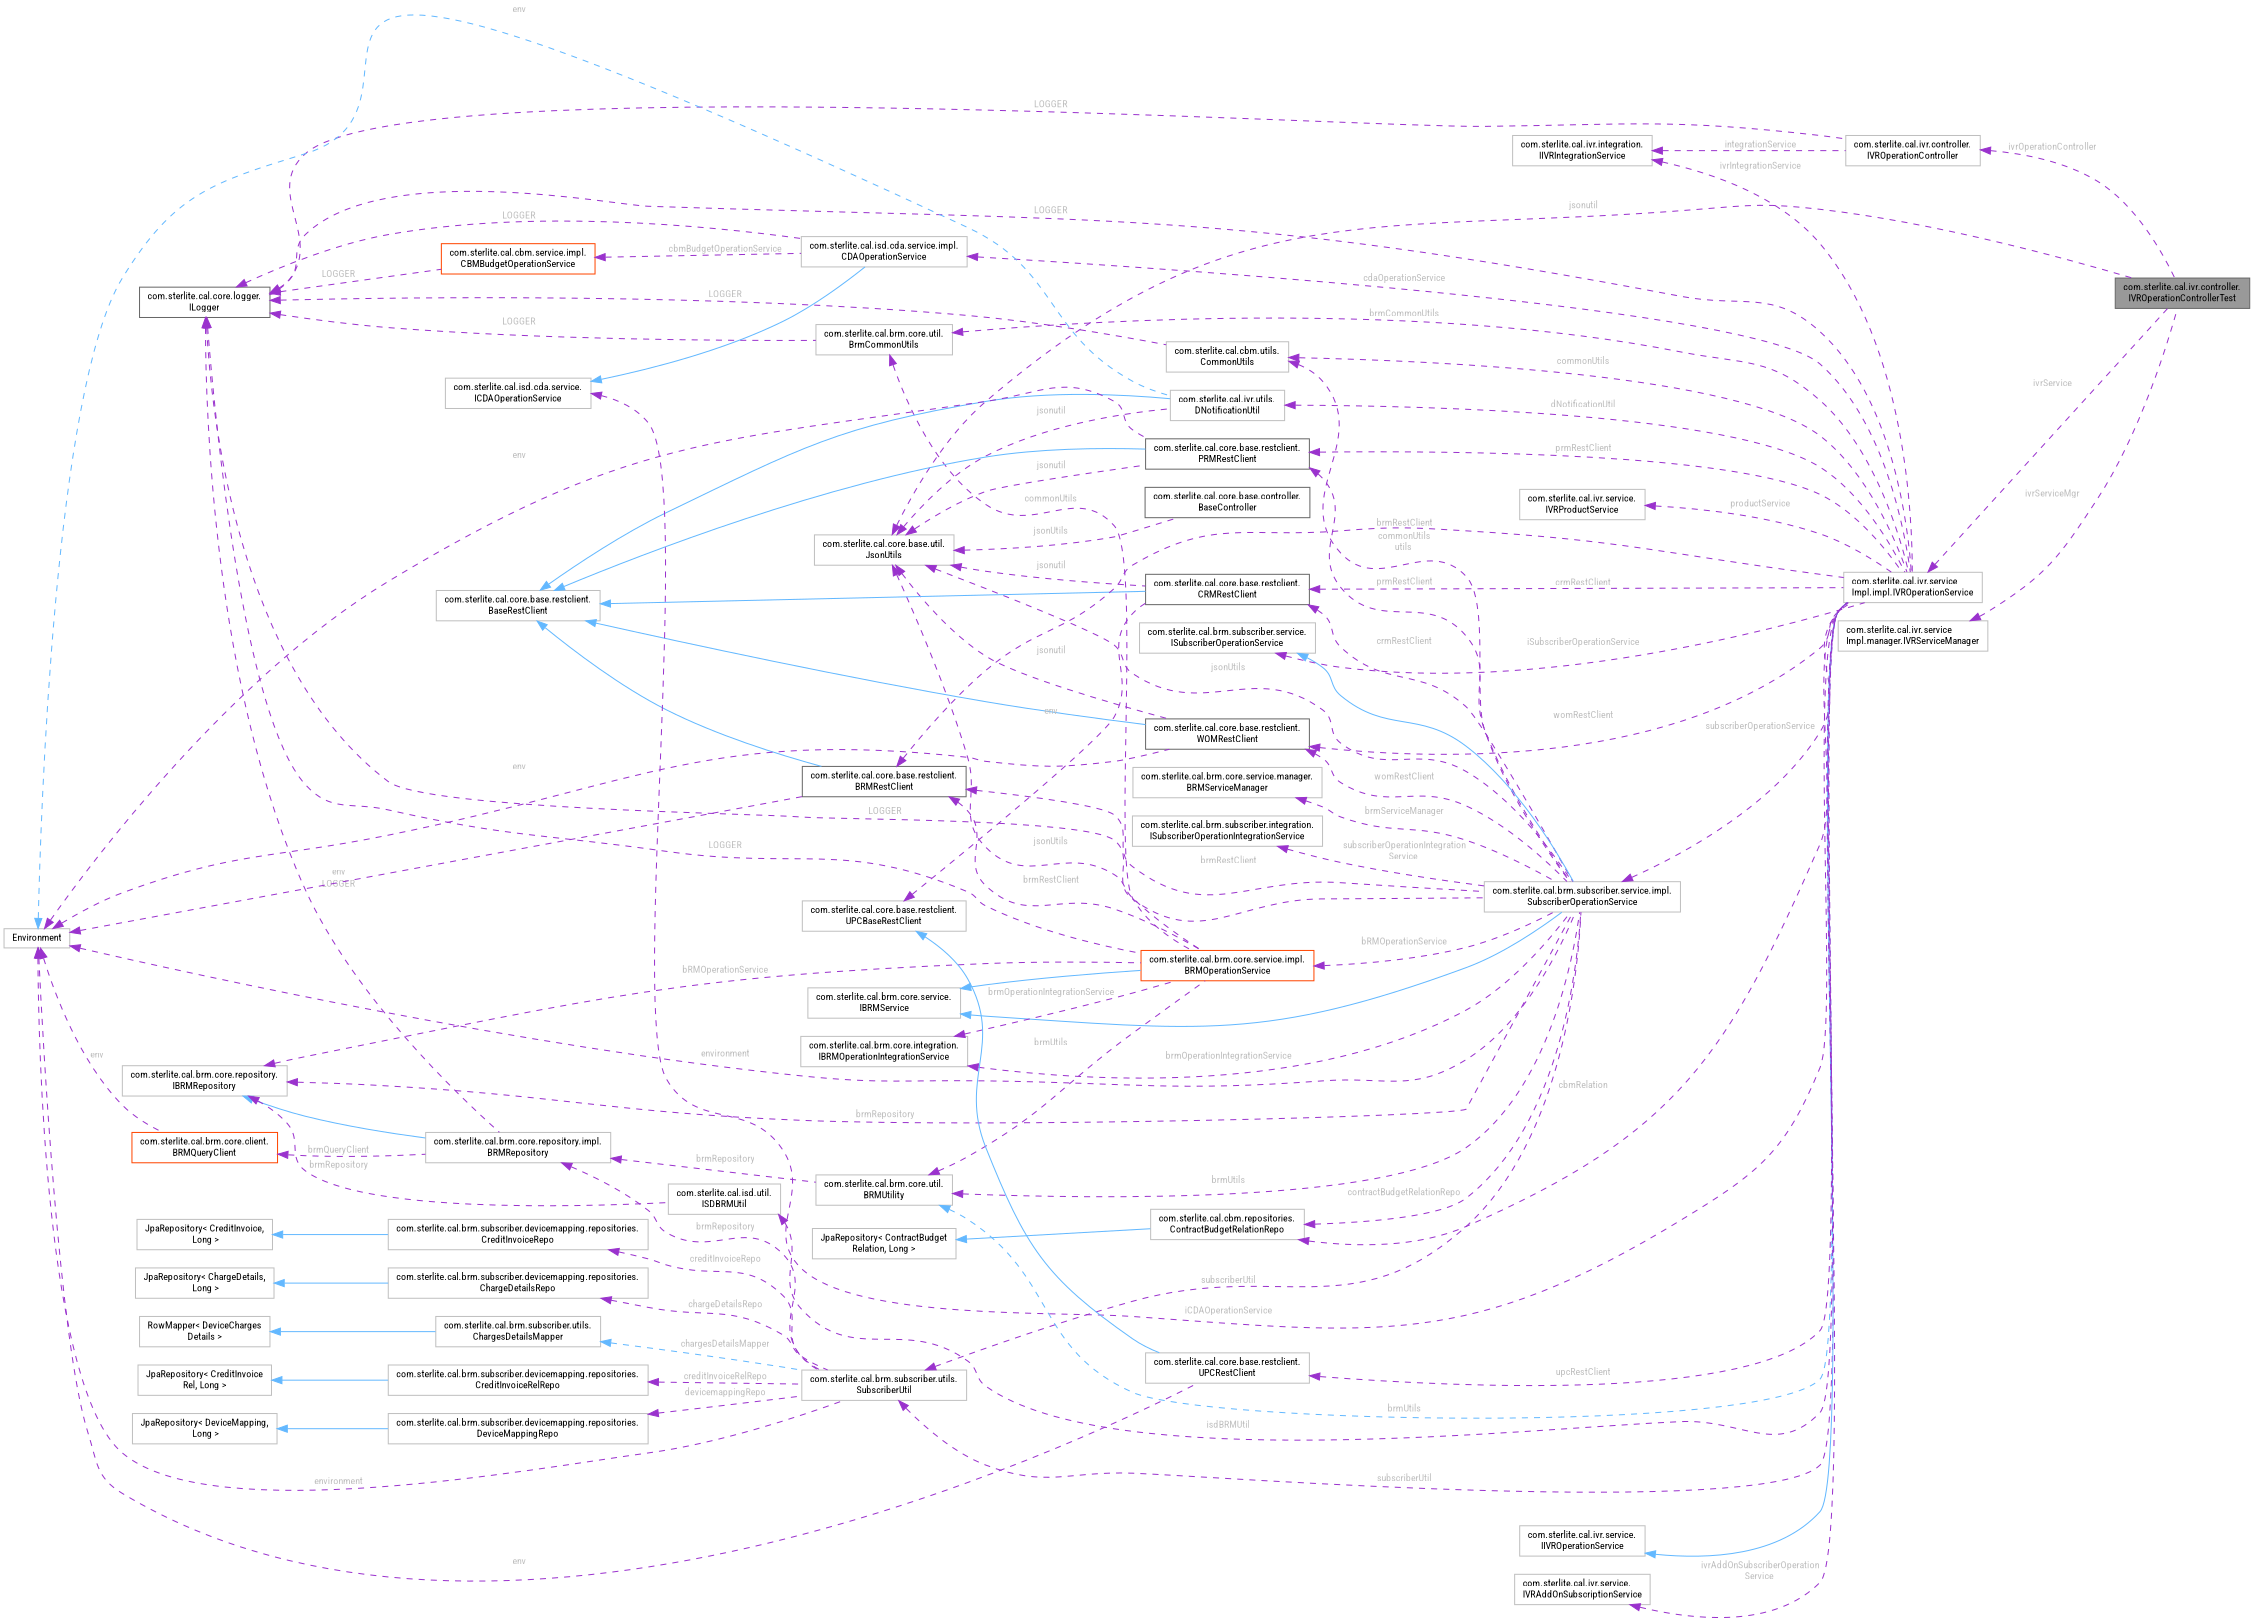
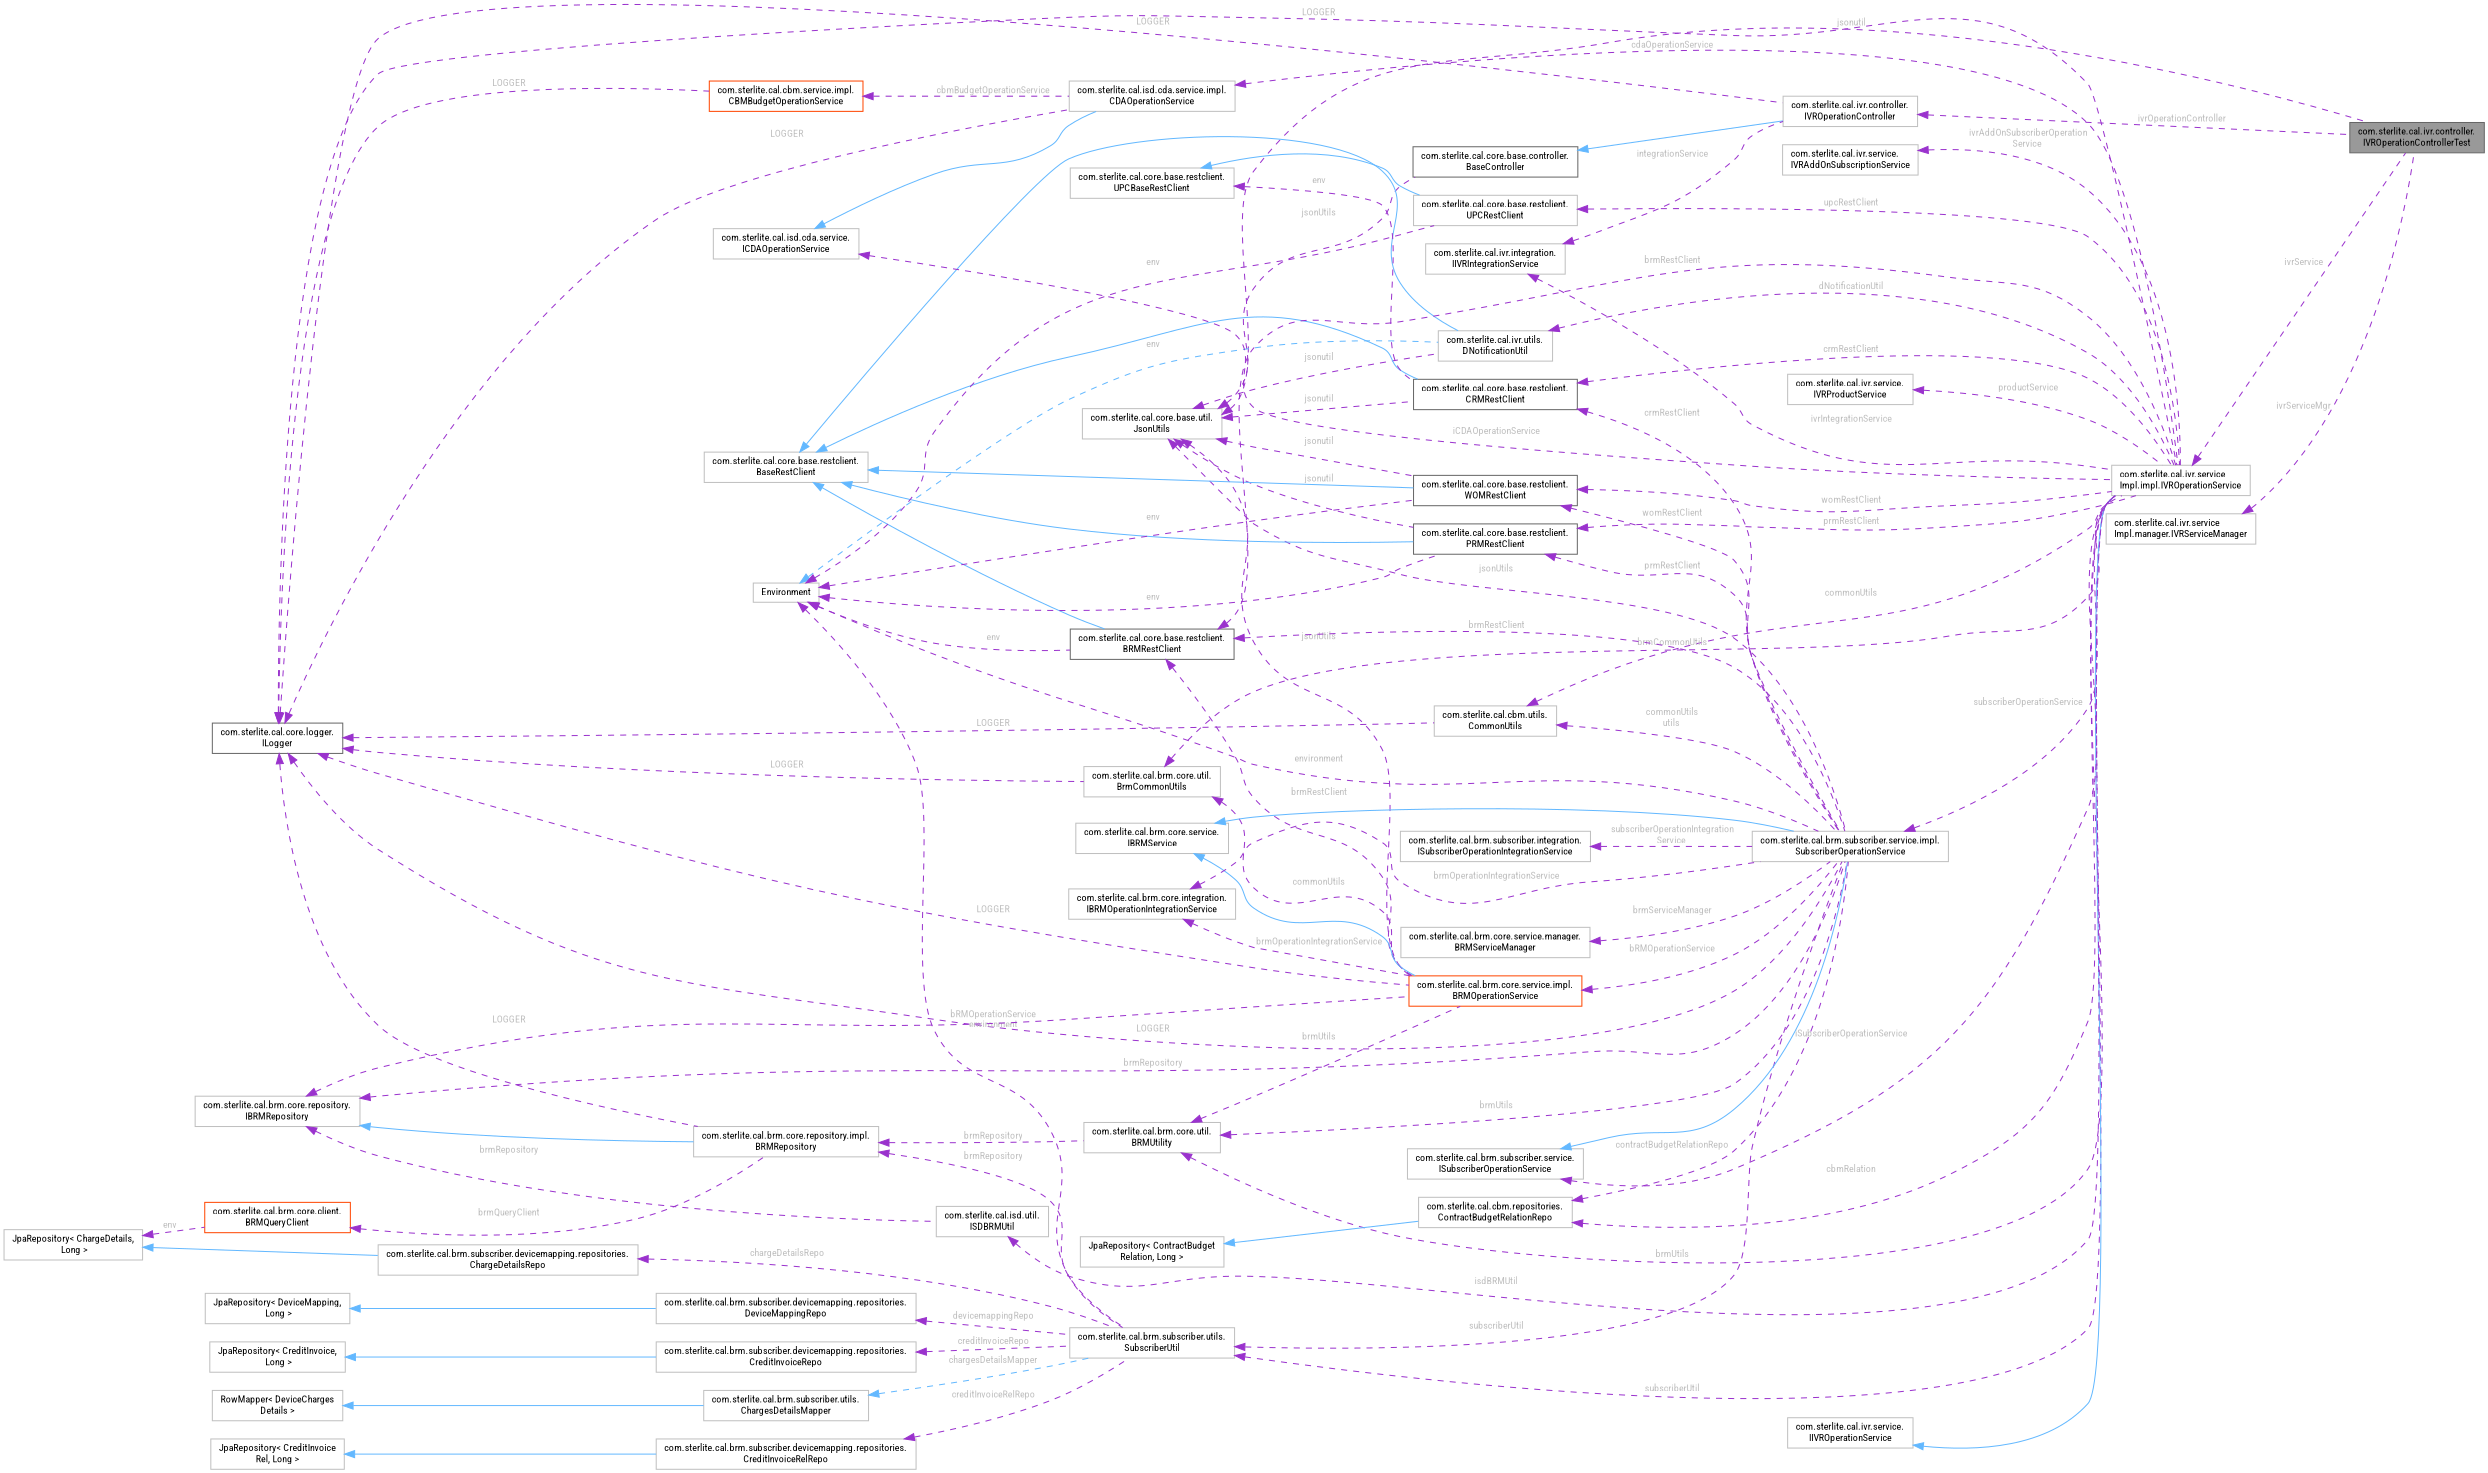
edge "com.sterlite.cal.ivr.controller. IVROperationController" -> "com.sterlite.cal.core.base.controller. BaseController": added
edge "com.sterlite.cal.brm.core.client. BRMQueryClient" -> "Environment": now "com.sterlite.cal.brm.core.client. BRMQueryClient" -> "JpaRepository< ChargeDetails, Long >"
edge "com.sterlite.cal.ivr.service Impl.impl.IVROperationService" -> "com.sterlite.cal.brm.core.util. BRMUtility": color steelblue1 -> darkorchid3
